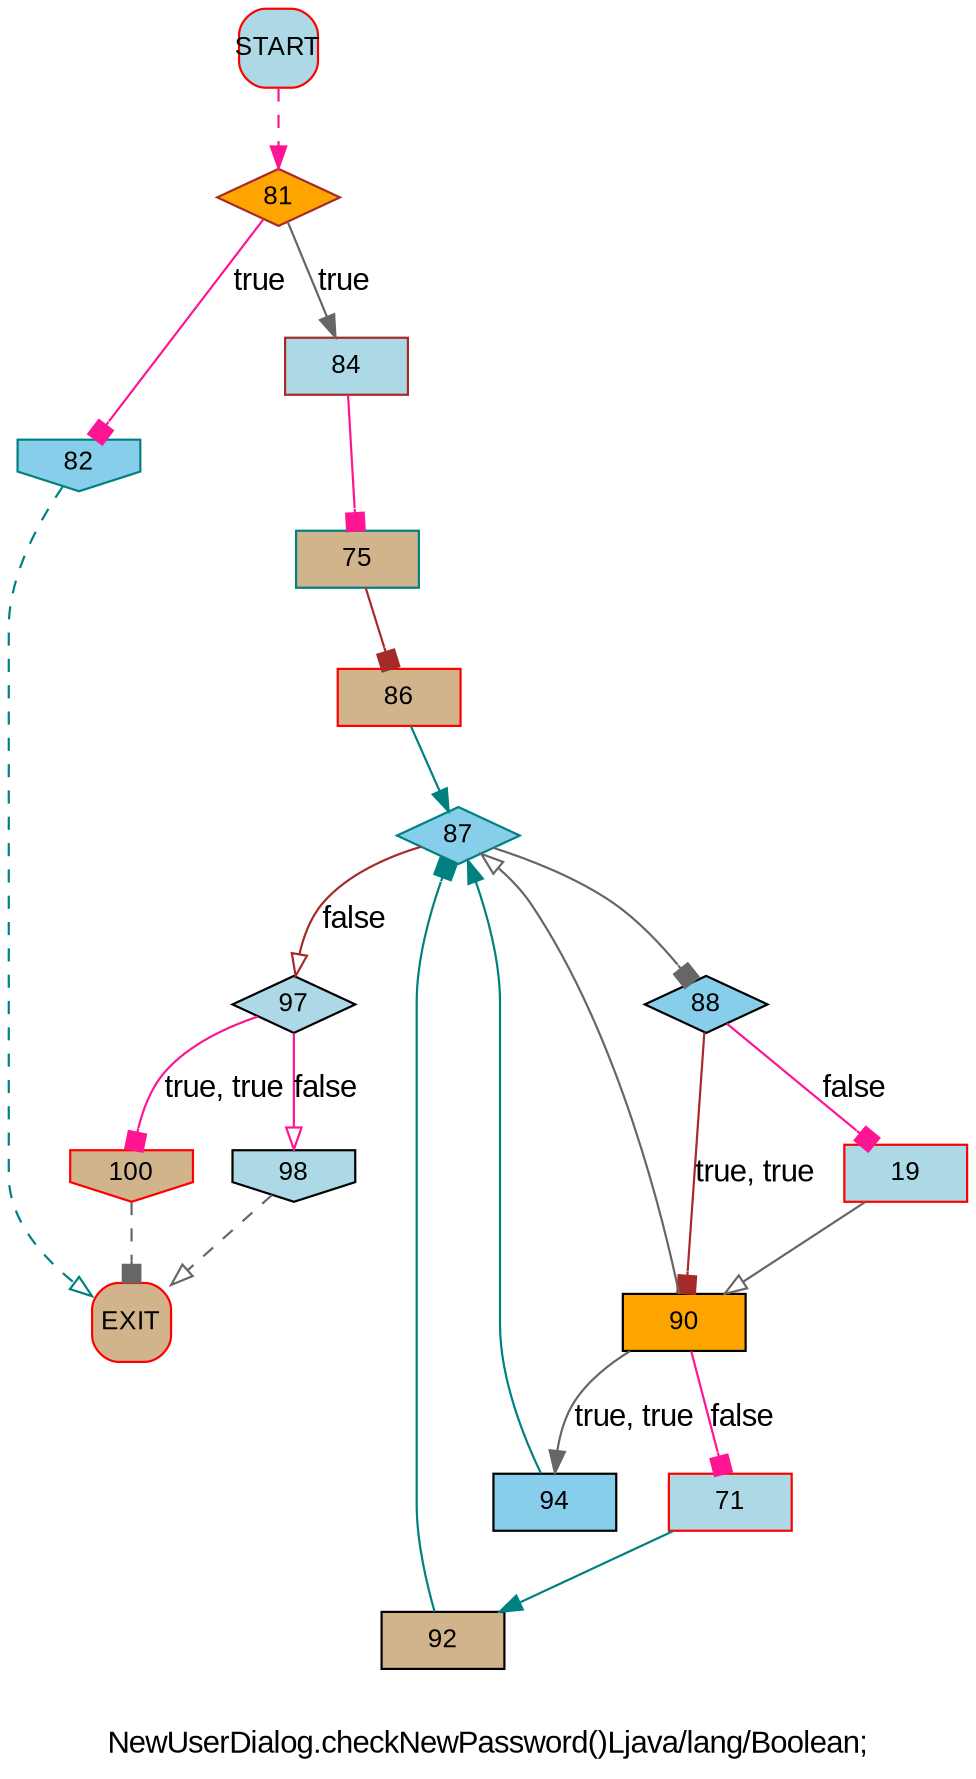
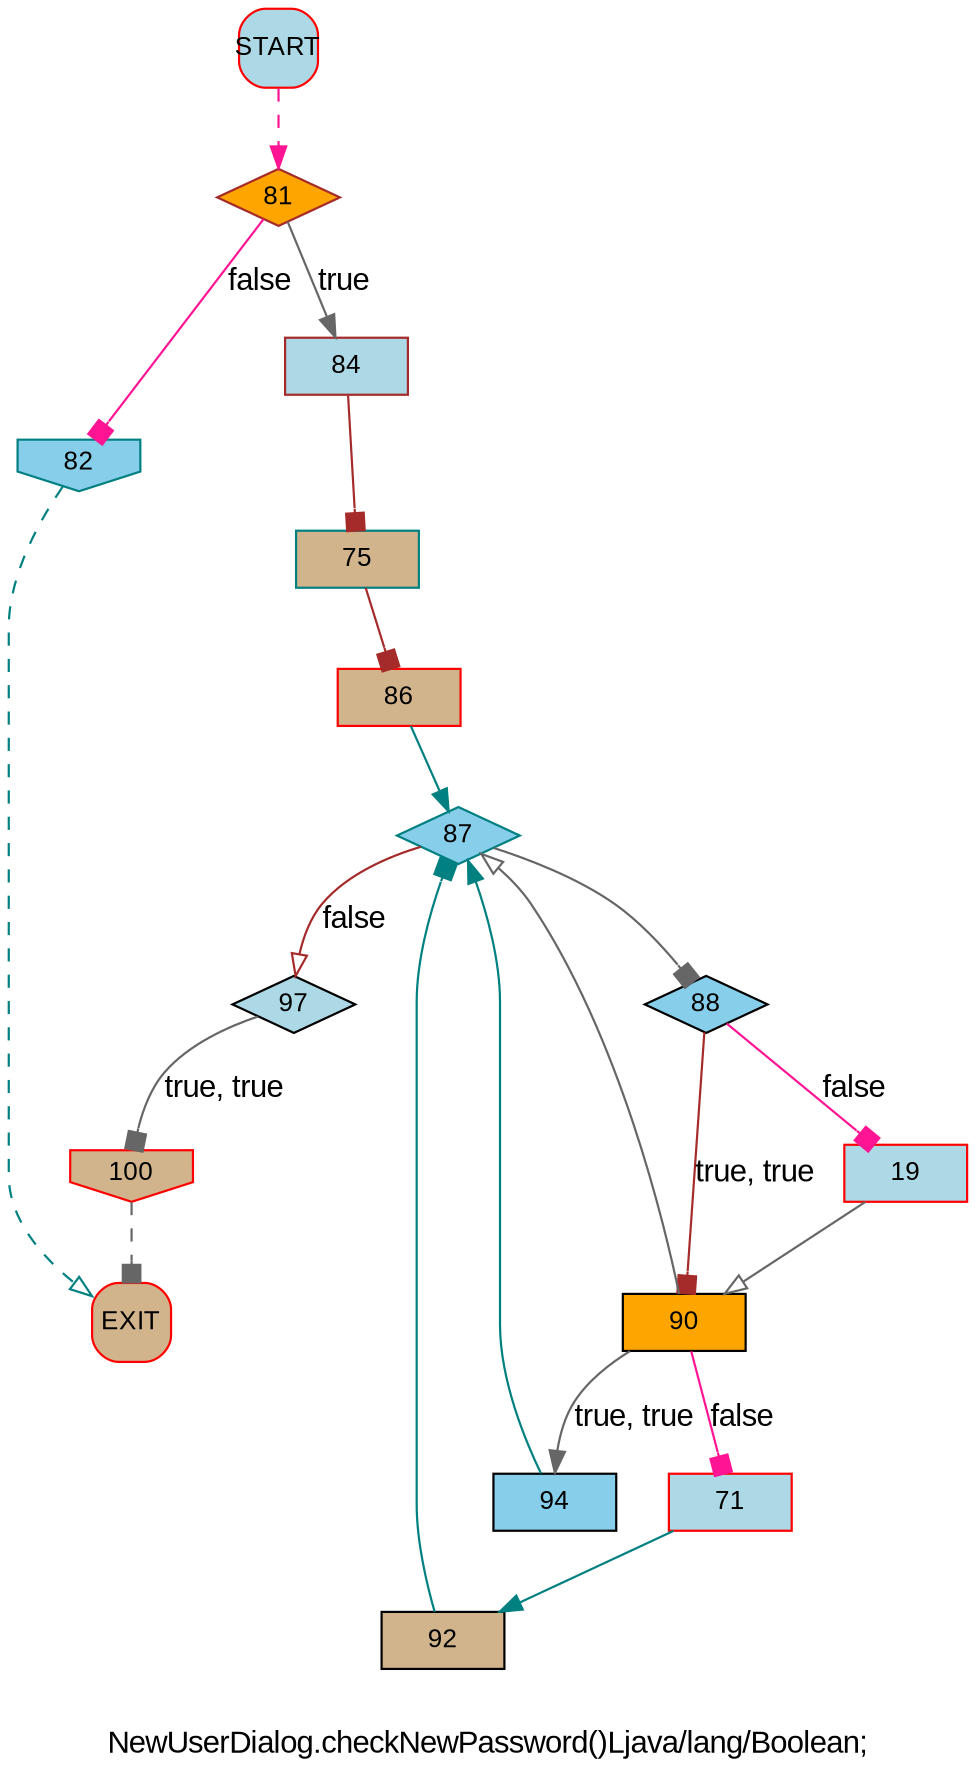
edge "81" -> "82": label "true" -> "false"
edge "84" -> "75": color deeppink -> brown
edge "97" -> "100": color deeppink -> gray40
node "98": removed
